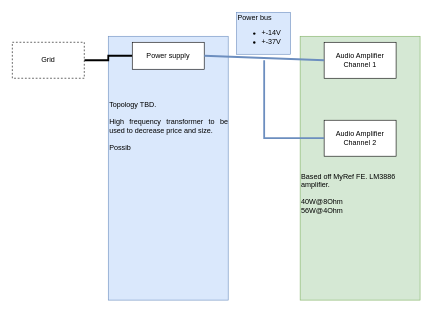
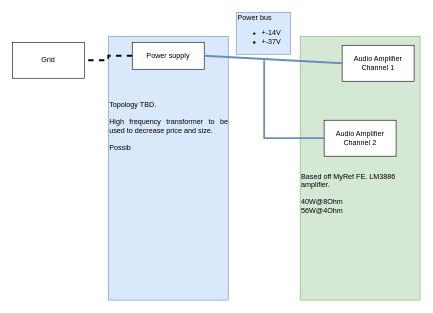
node "Grid": style dashed -> solid
edge "Power supply" -- "Grid": style solid -> dashed
node "Audio Amplifier Channel 1": moved (360, 60) -> (378, 63)
